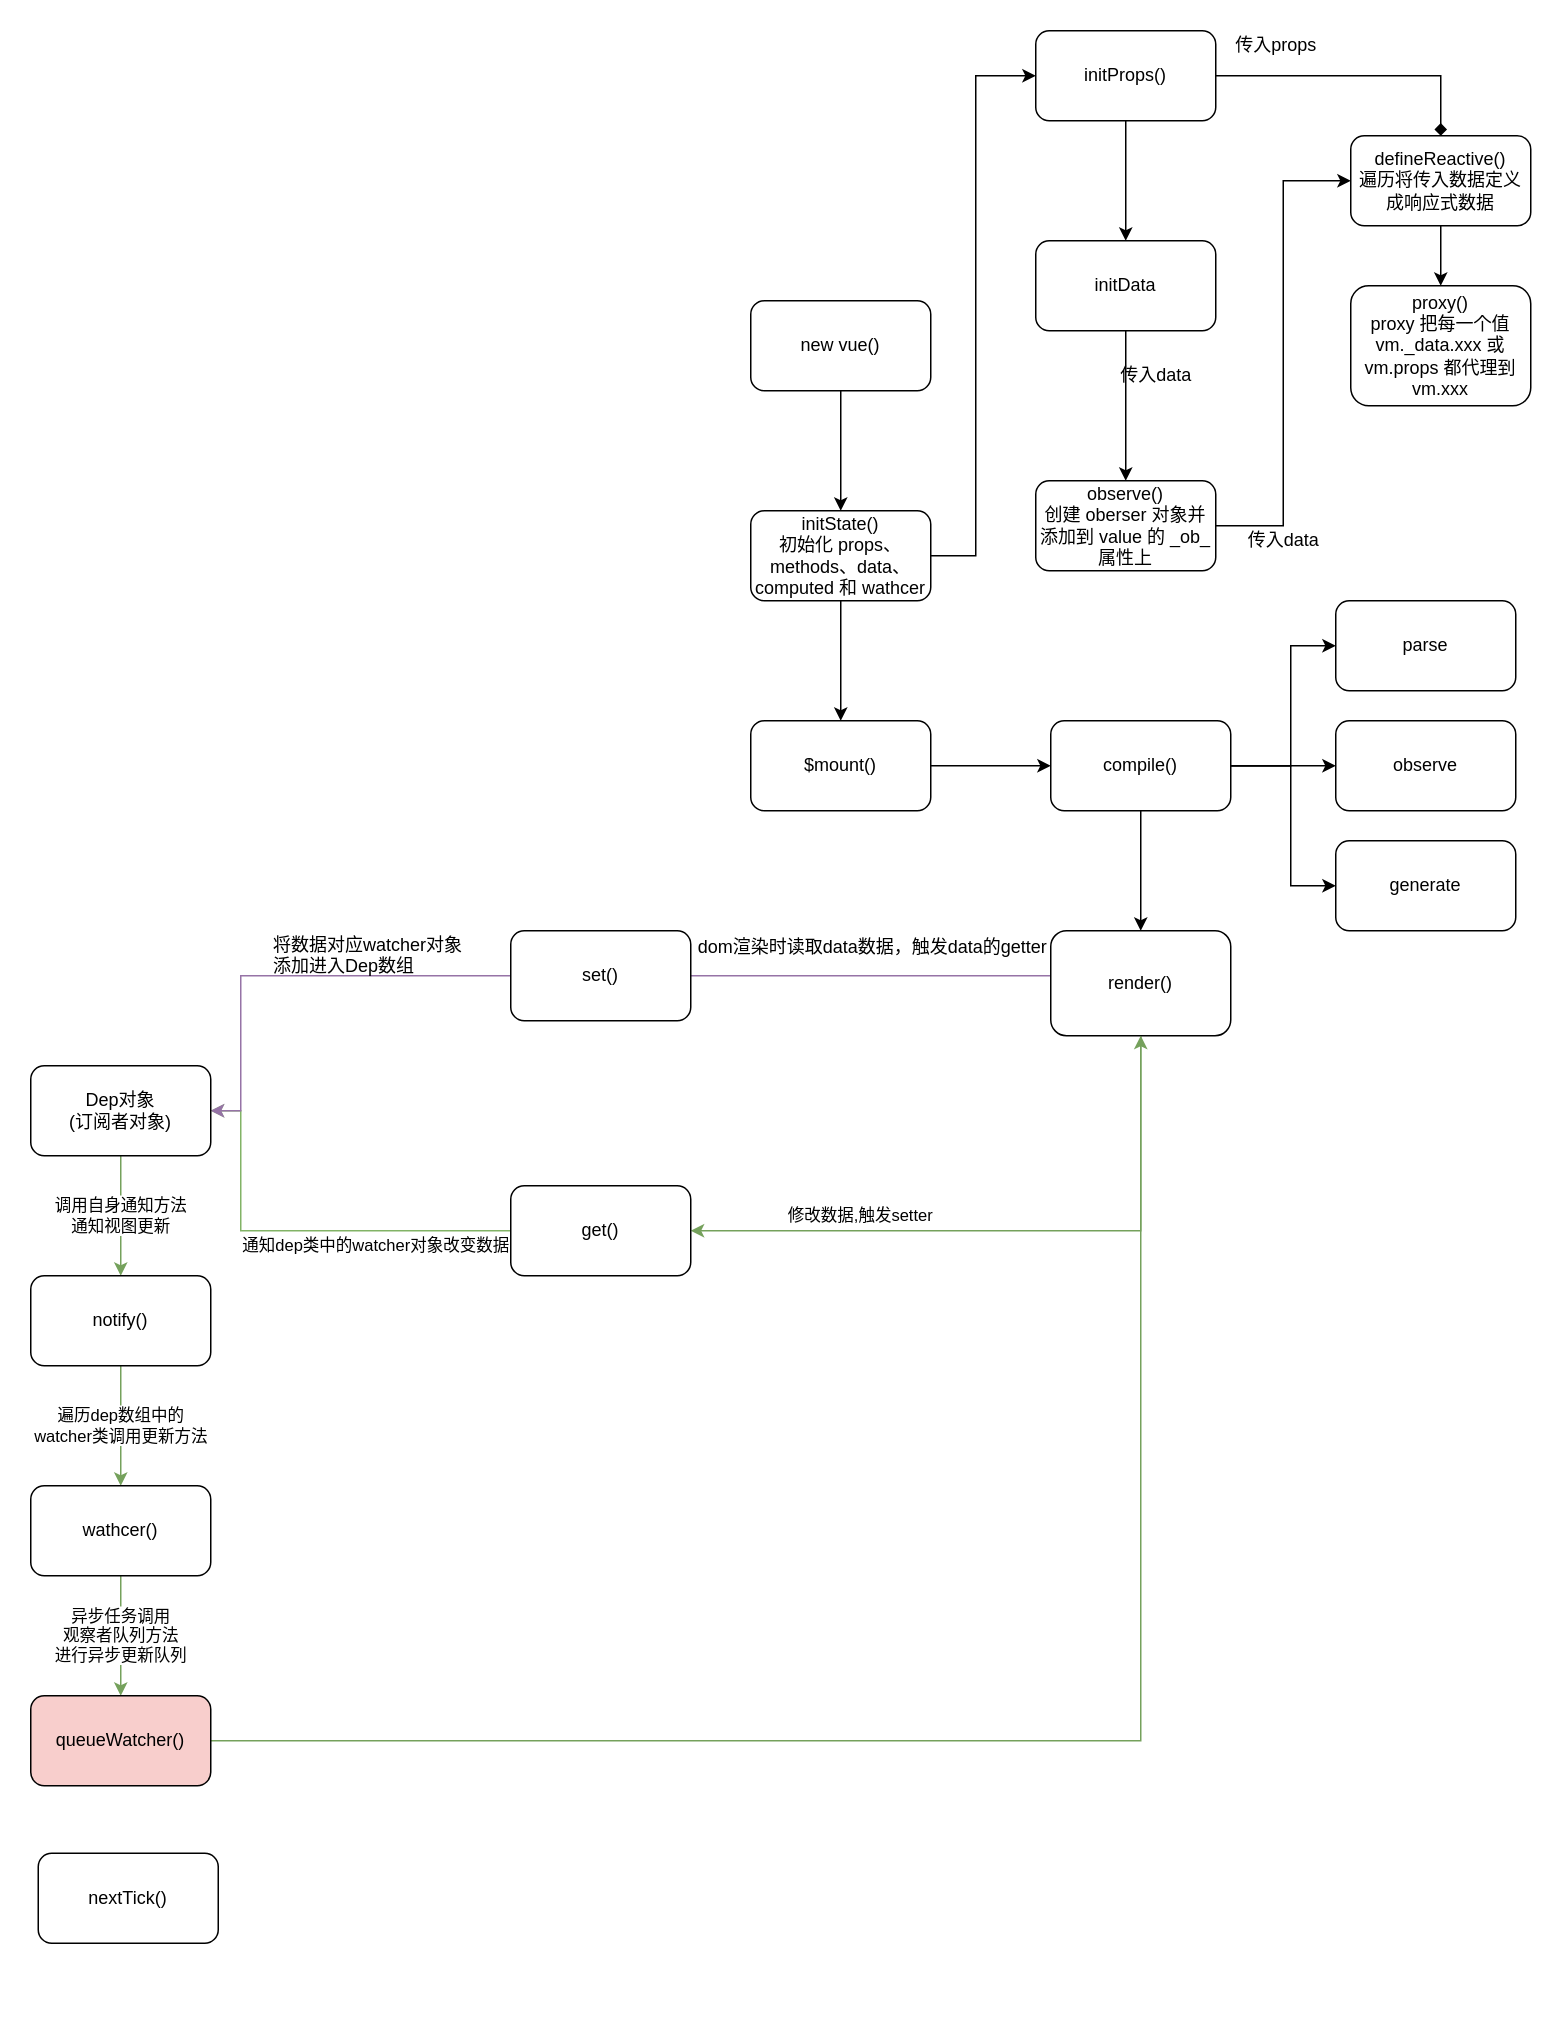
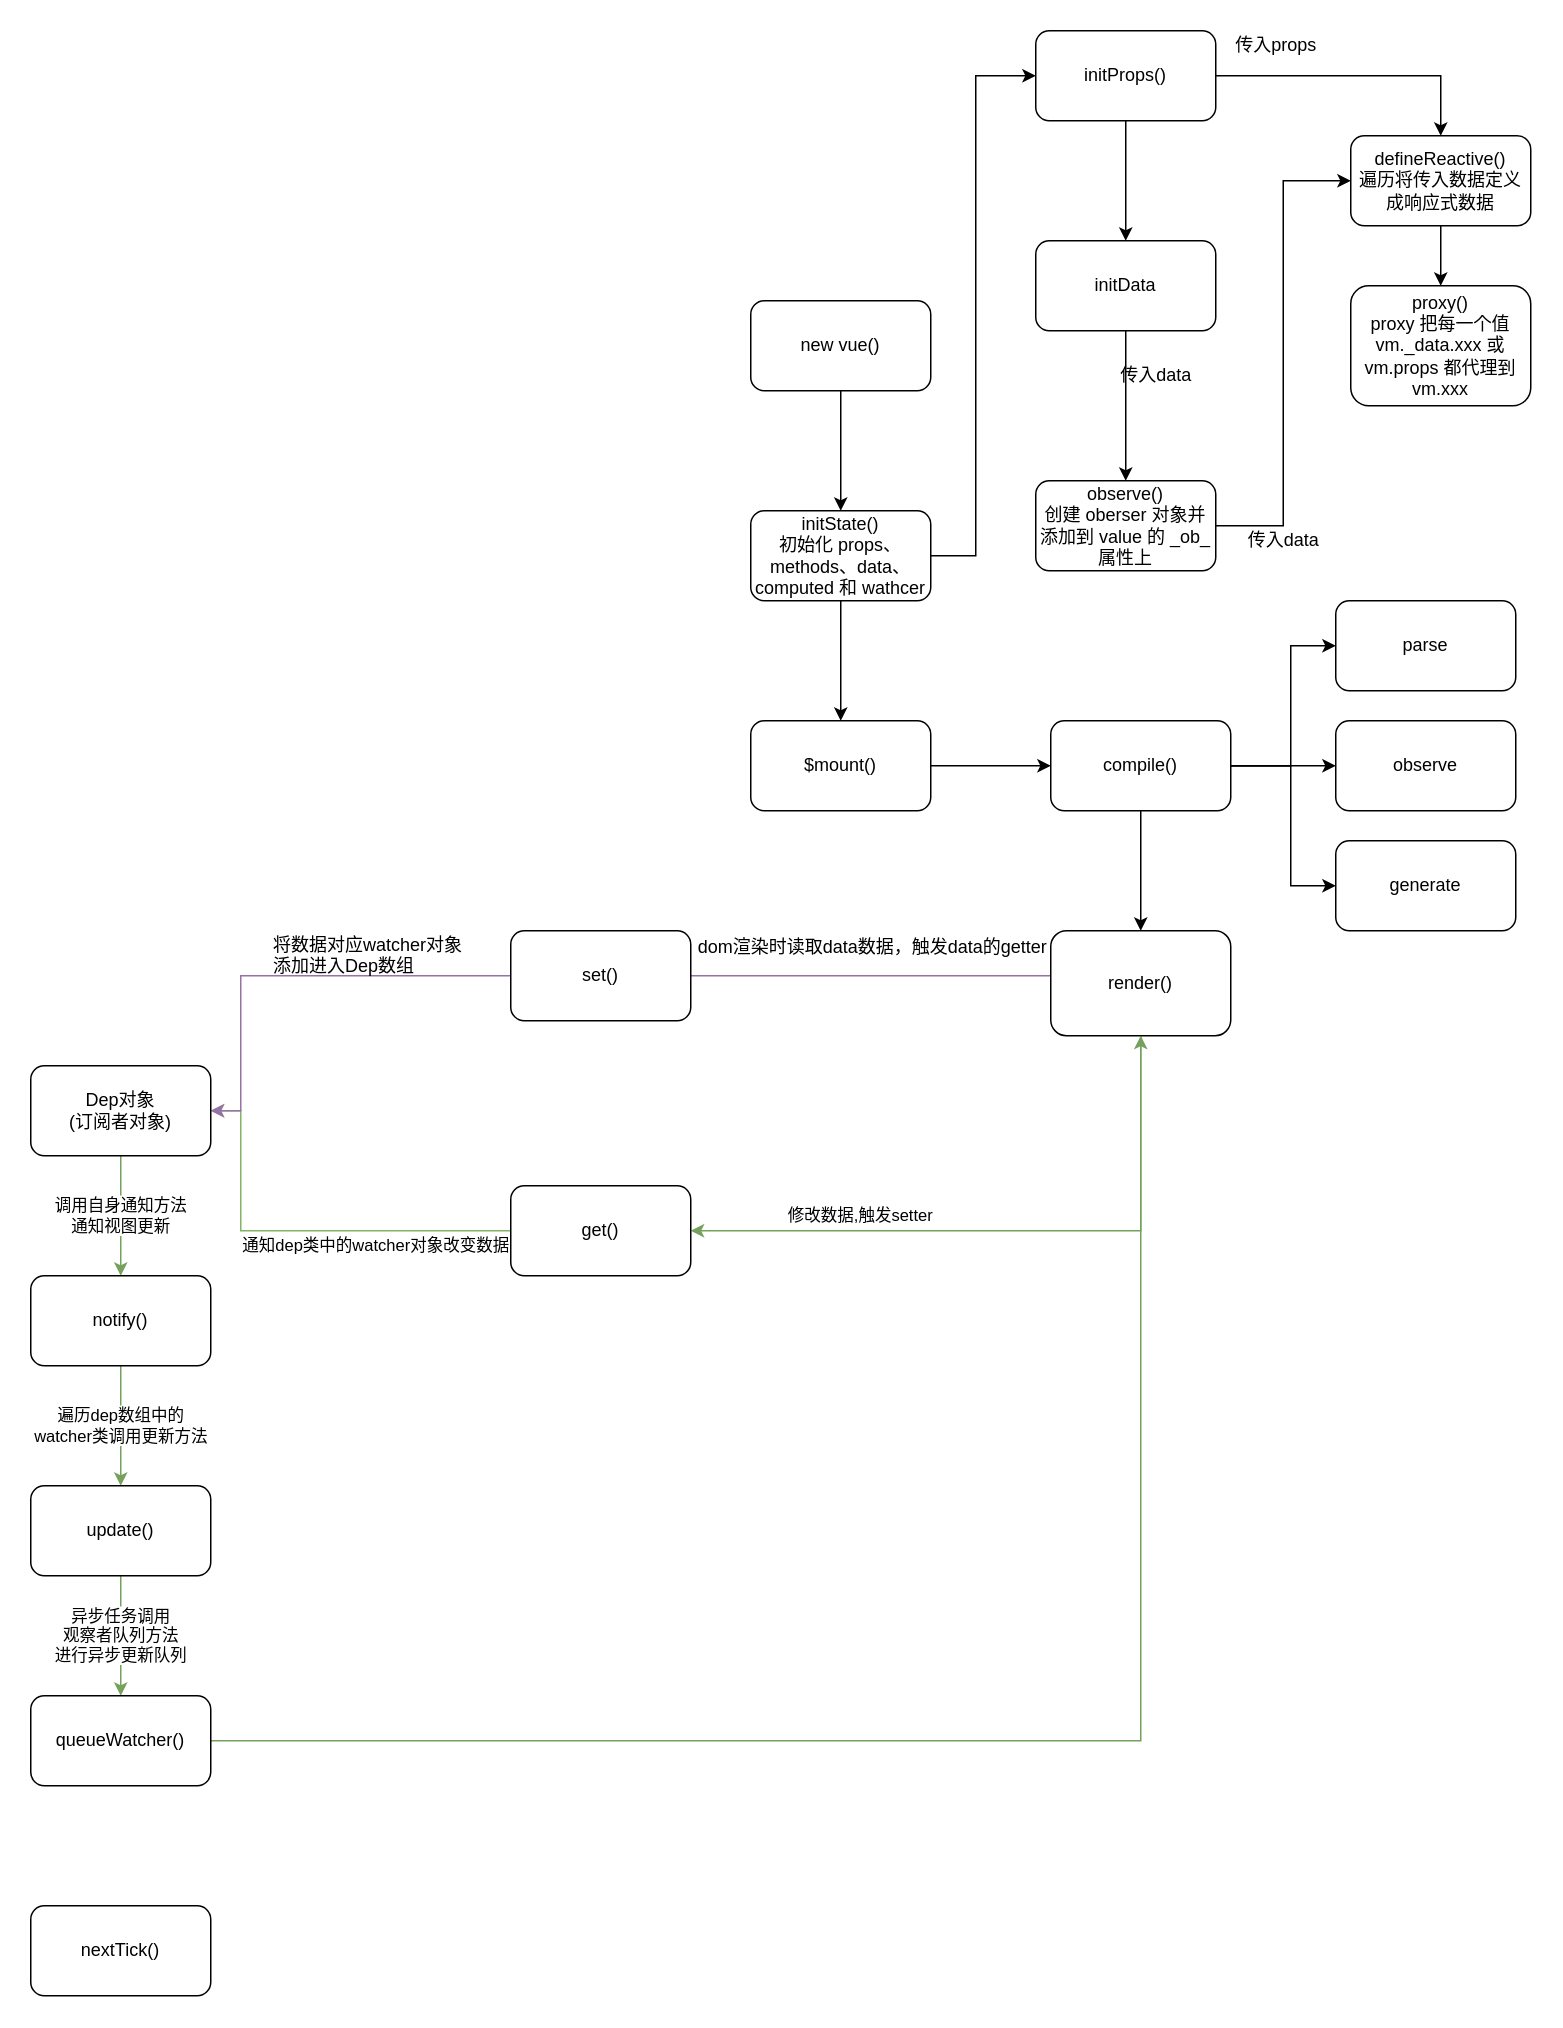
edge "initProps()" -> "defineReactive() 遍历将传入数据定义成响应式数据": arrowhead diamond -> classic
node "wathcer()": label "wathcer()" -> "update()"
node "queueWatcher()": fillcolor #f8cecc -> #ffffff
node "nextTick()": moved (128, 1898) -> (121, 1951)
